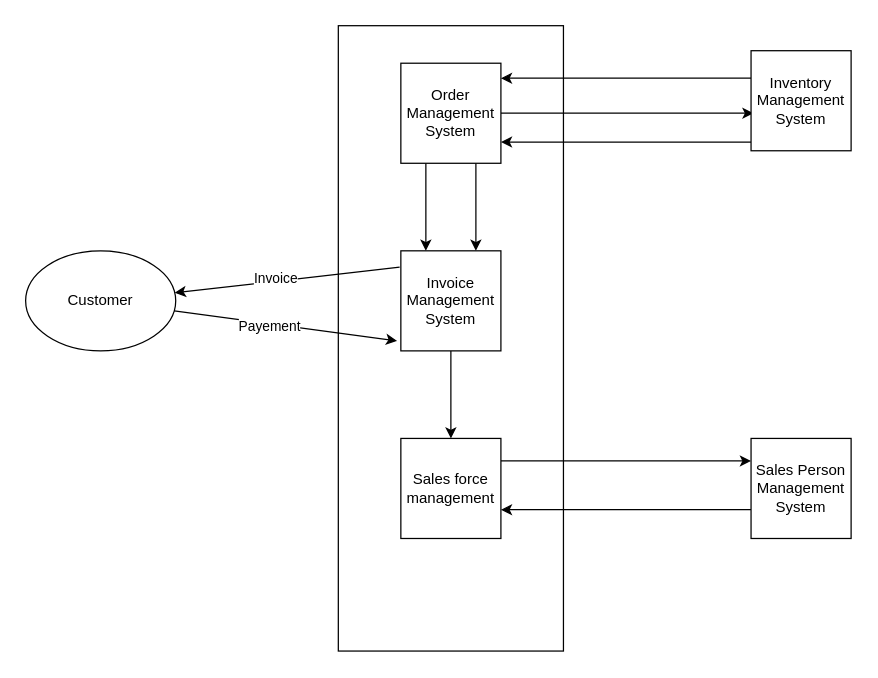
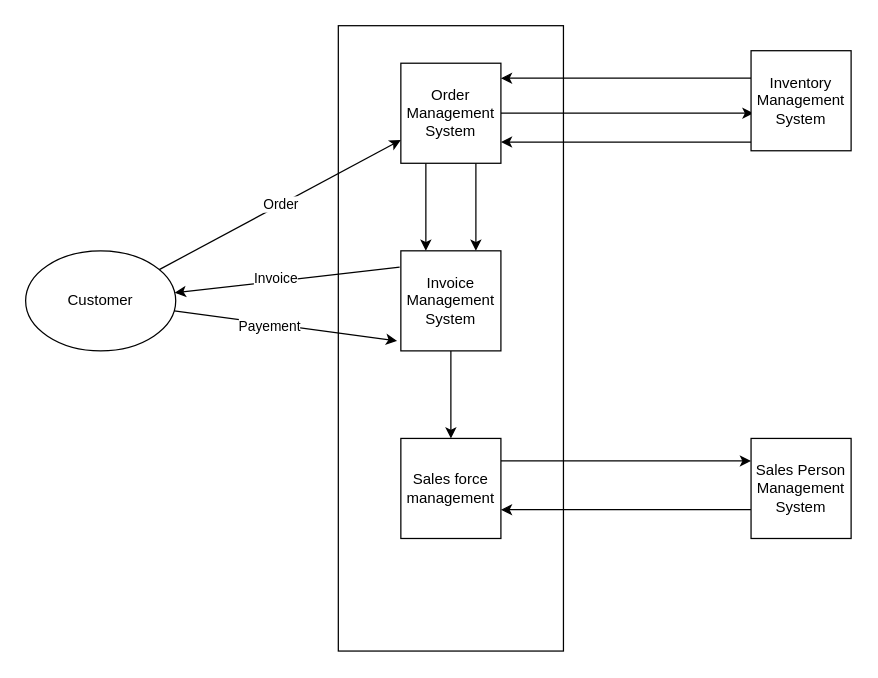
edge "Customer" -> "Order Management System": added, label "Order"
